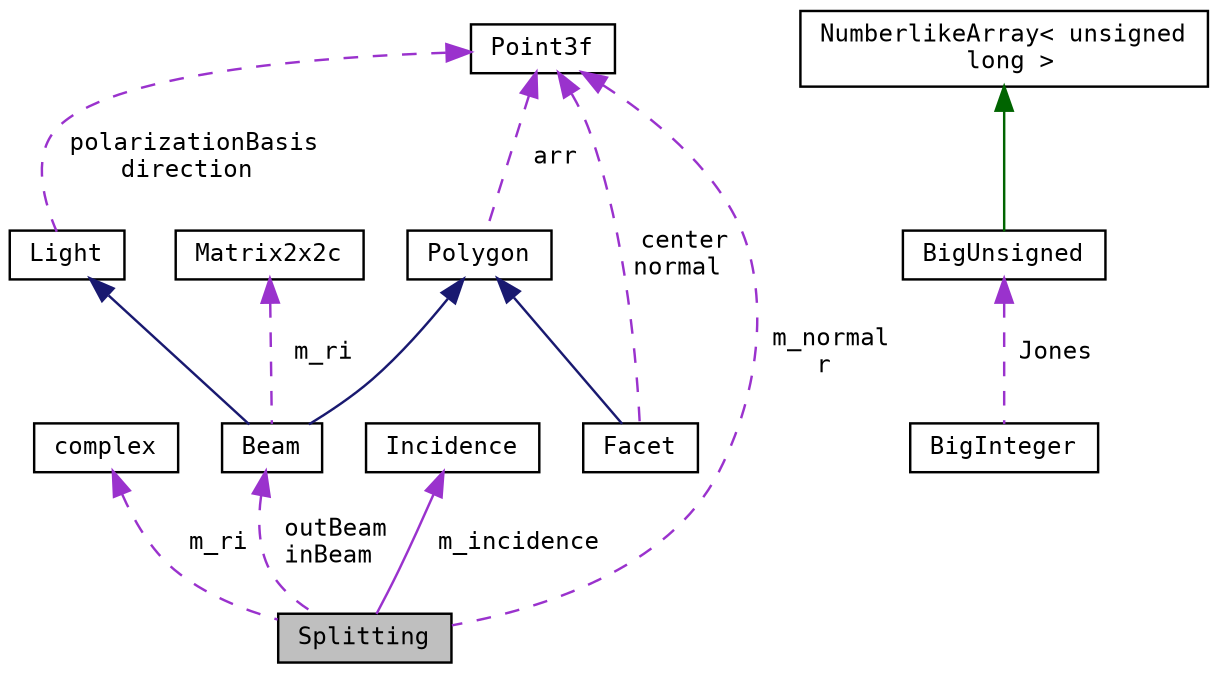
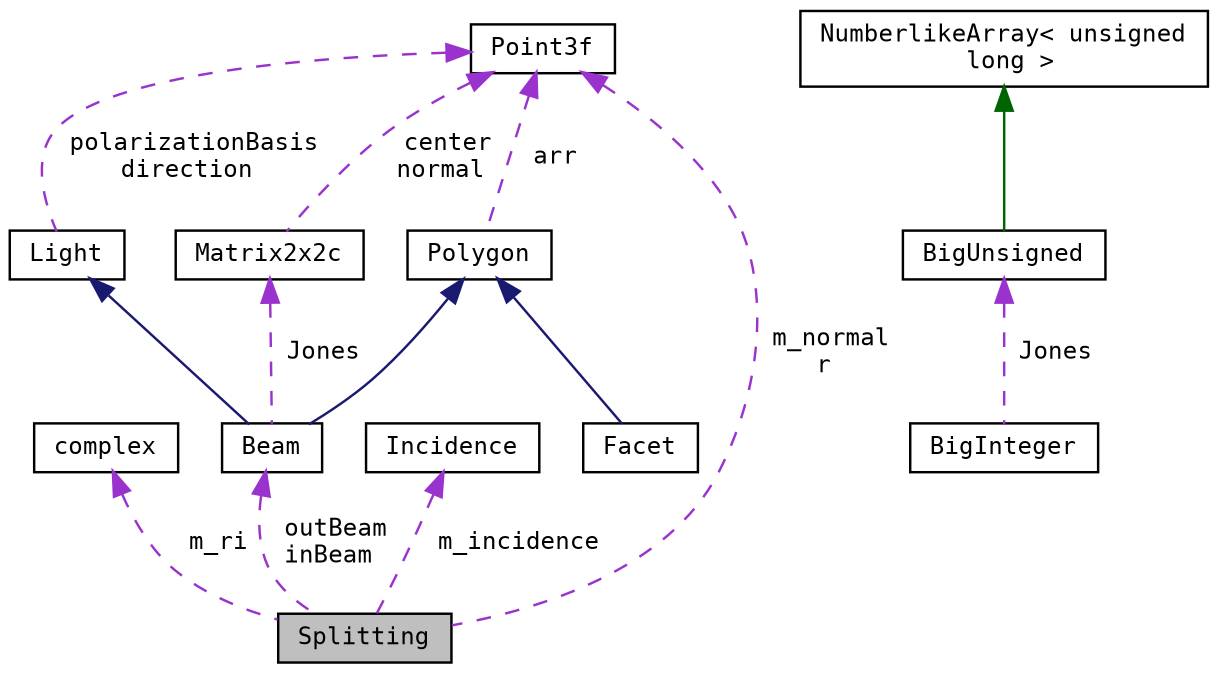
edge "Facet" -> "Point3f": now "Matrix2x2c" -> "Point3f"
edge "Beam" -> "Matrix2x2c": label " m_ri" -> " Jones"
edge "Splitting" -> "Incidence": style solid -> dashed
